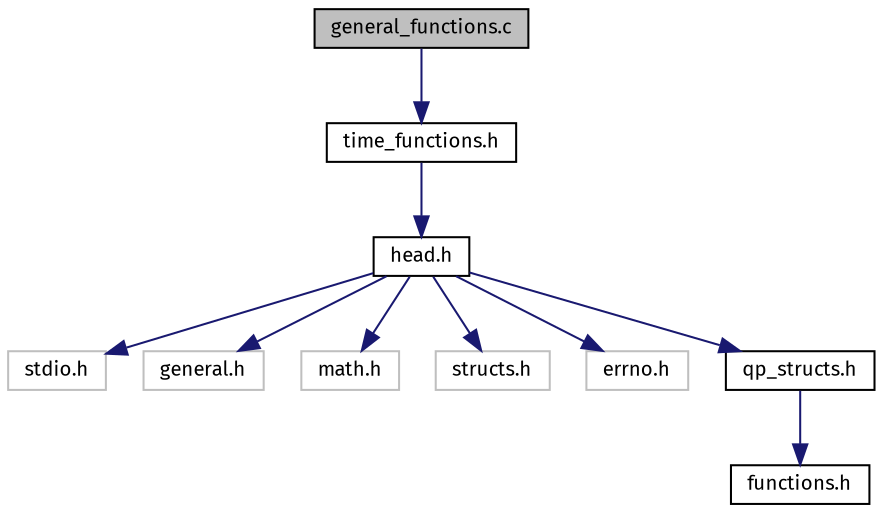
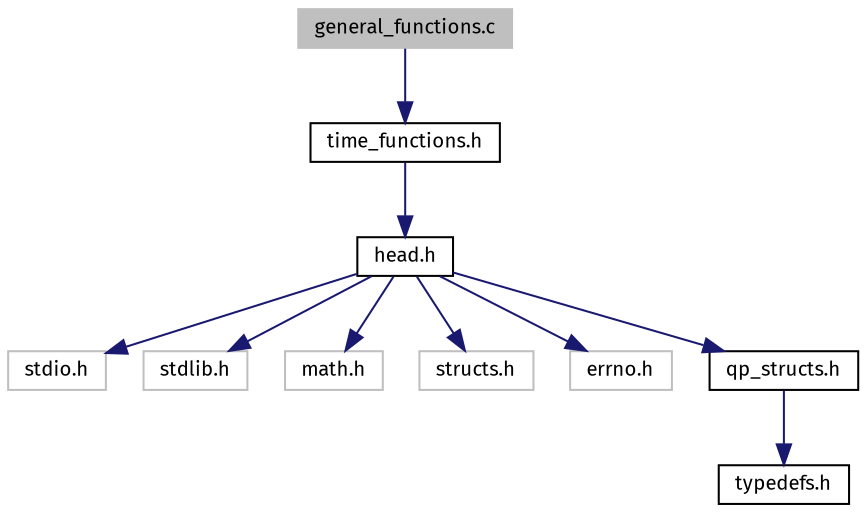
node "general_functions.c": color black -> grey75
node "general.h": label "general.h" -> "stdlib.h"
node "functions.h": label "functions.h" -> "typedefs.h"
